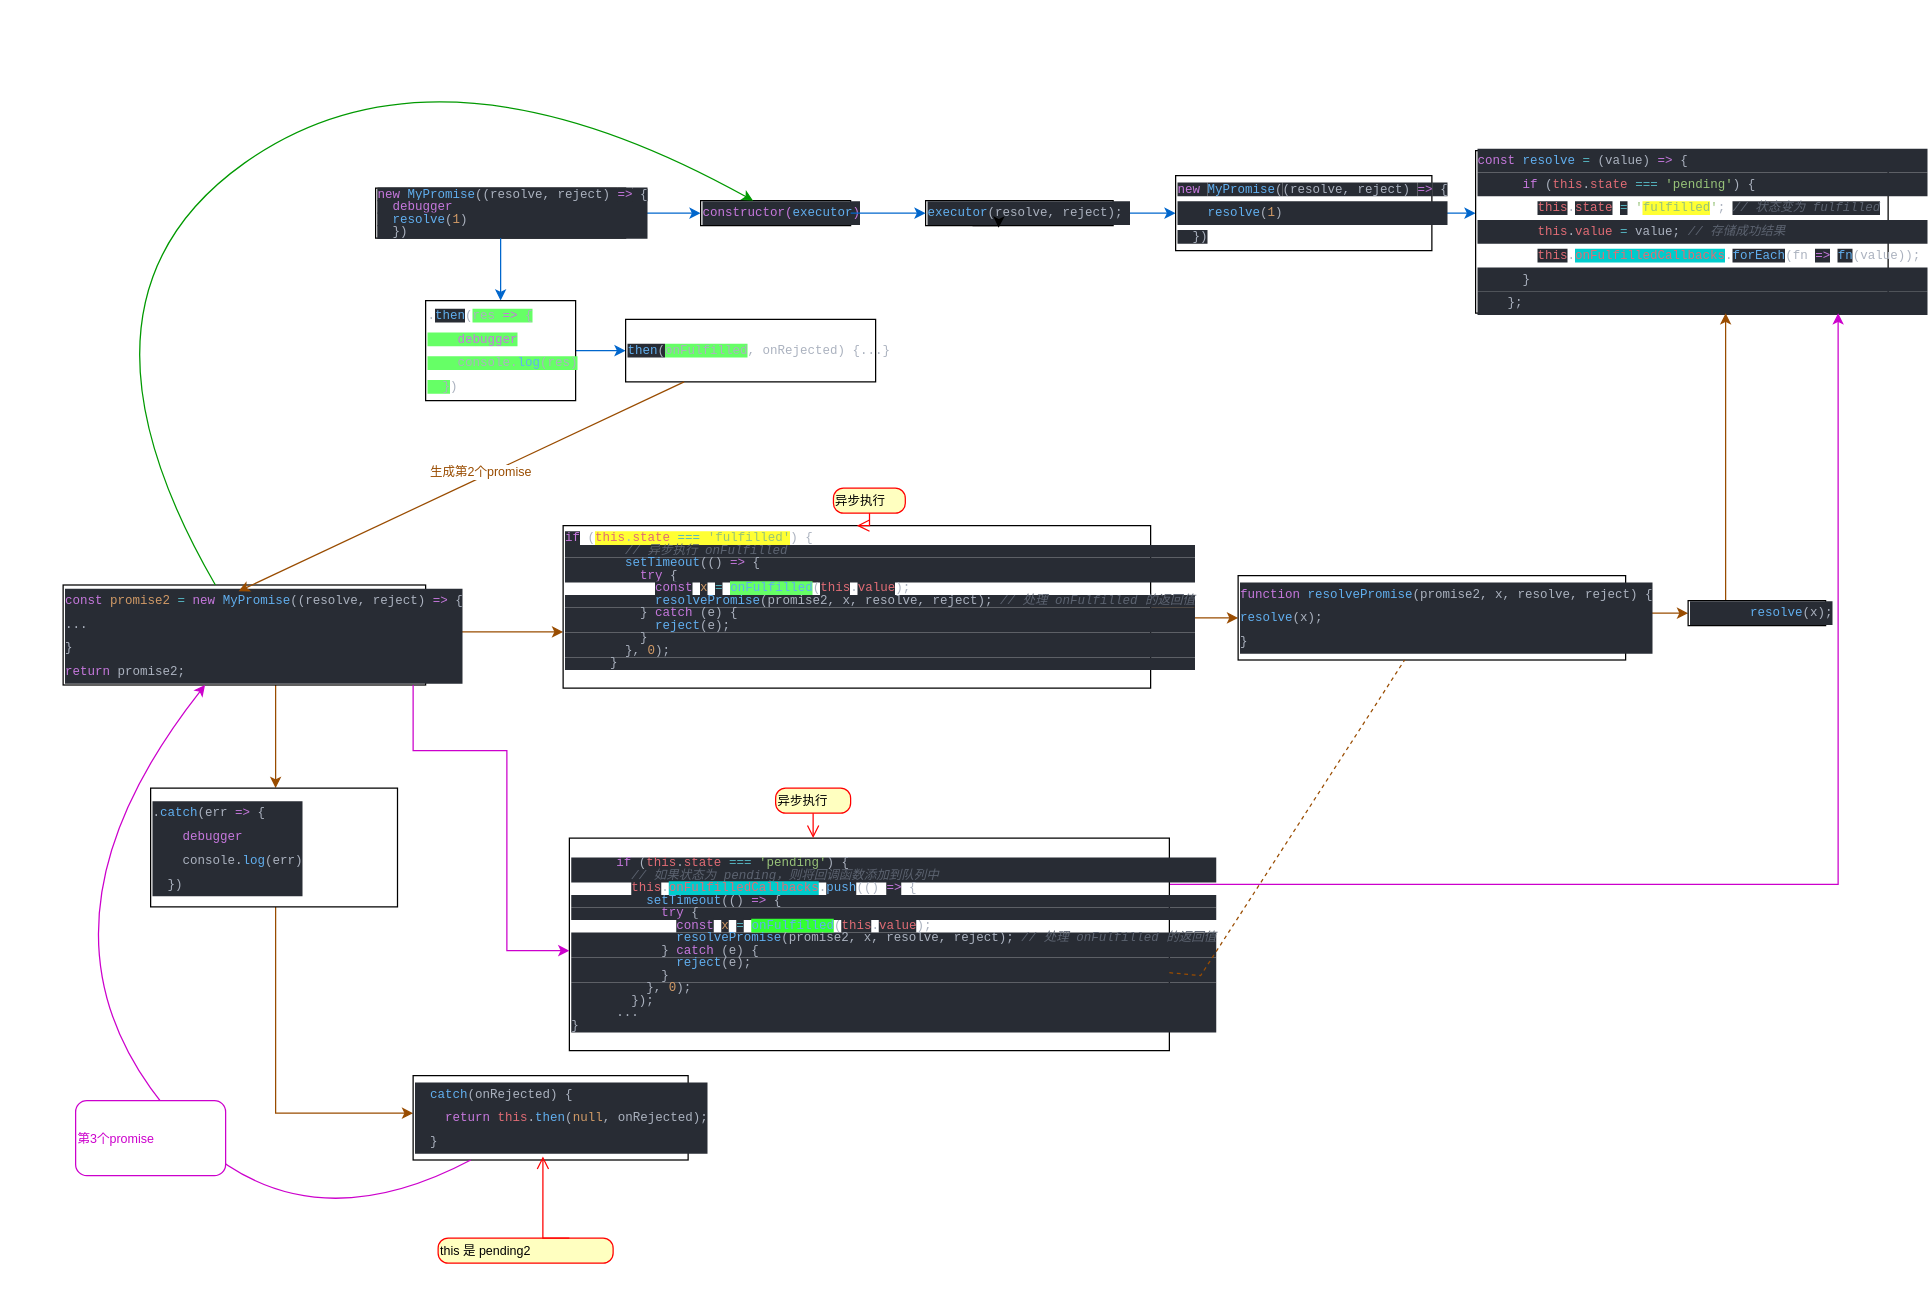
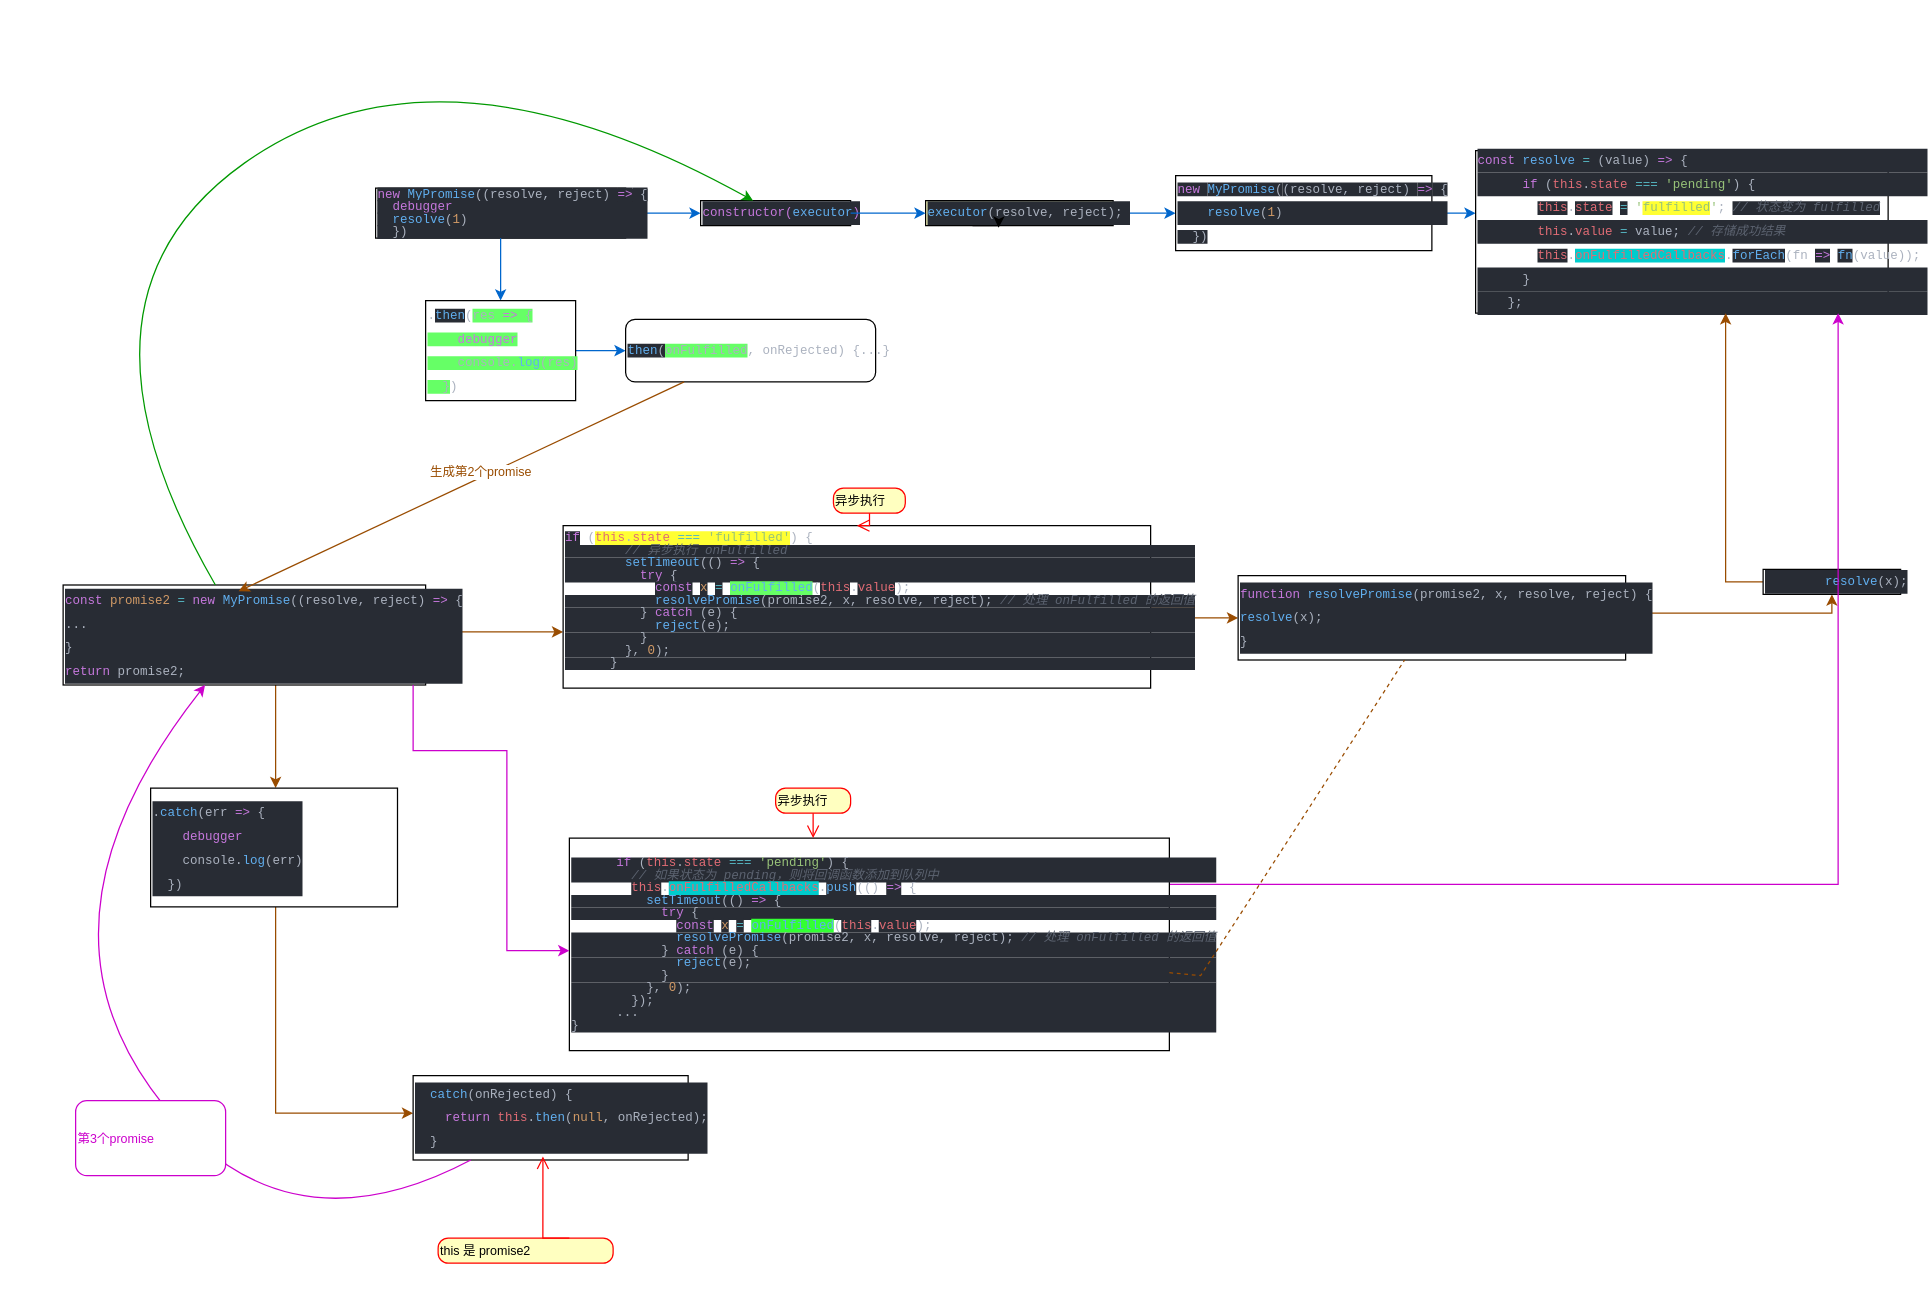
node "executor(resolve, reject);": fillcolor #ffffff -> #ffffc0
node "then(onFulfilled, onRejected) {...}": shape rectangle -> rounded rectangle
node "resolve(x);": moved (1757, 613) -> (1832, 582)
node "this 是 pending2": label "this 是 pending2" -> "this 是 promise2"
